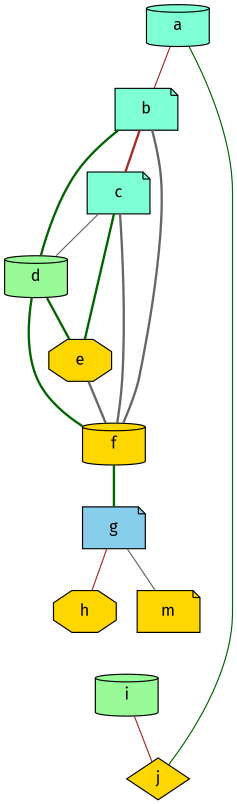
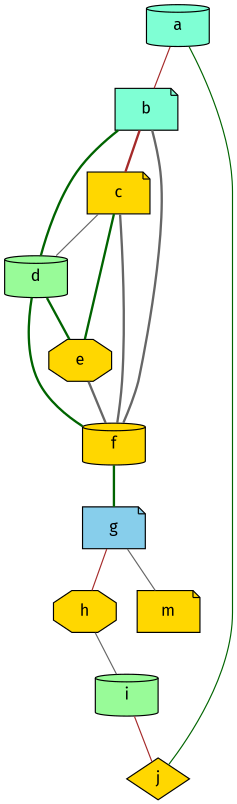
node "c": fillcolor aquamarine -> gold
edge "h" -- "i": added
